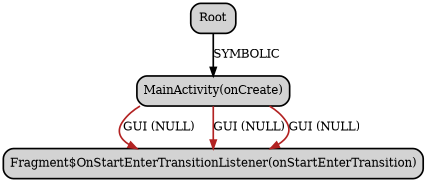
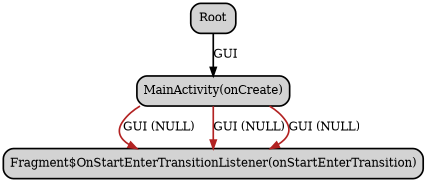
edge "Root" -> "MainActivity(onCreate)": label "SYMBOLIC" -> "GUI"
